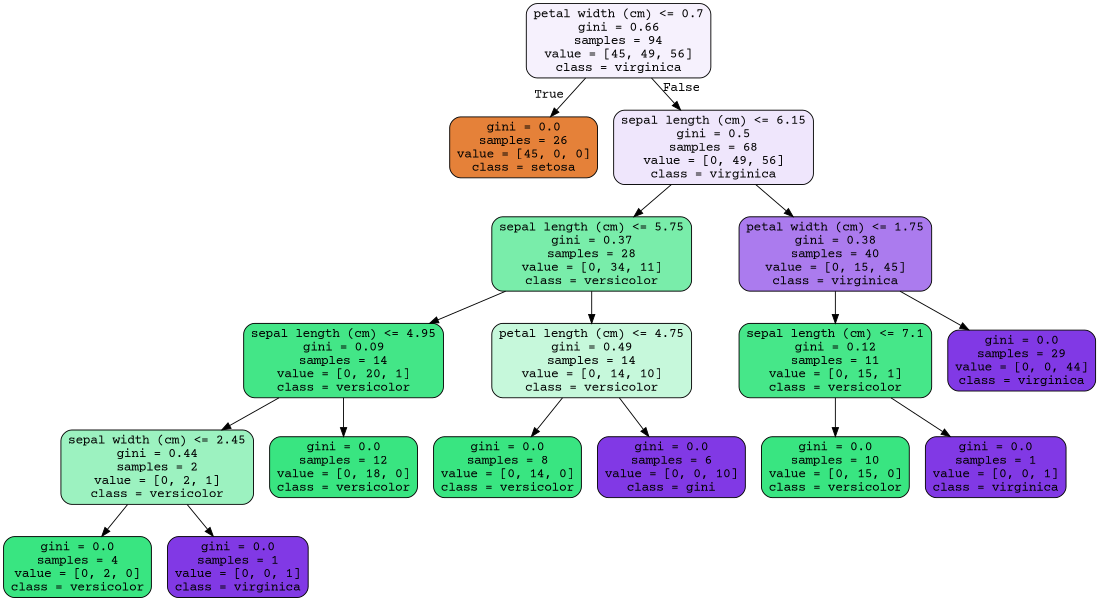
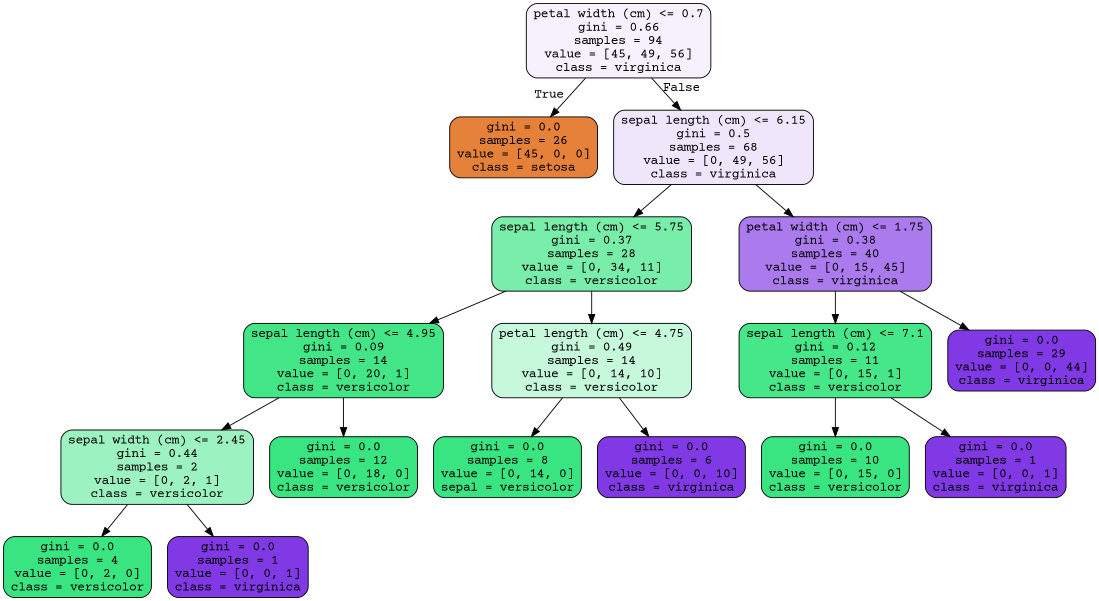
node "gini = 0.0 samples = 8 value = [0, 14, 0] class = versicolor": label "gini = 0.0 samples = 8 value = [0, 14, 0] class = versicolor" -> "gini = 0.0 samples = 8 value = [0, 14, 0] sepal = versicolor"
node "gini = 0.0 samples = 6 value = [0, 0, 10] class = gini": label "gini = 0.0 samples = 6 value = [0, 0, 10] class = gini" -> "gini = 0.0 samples = 6 value = [0, 0, 10] class = virginica"
